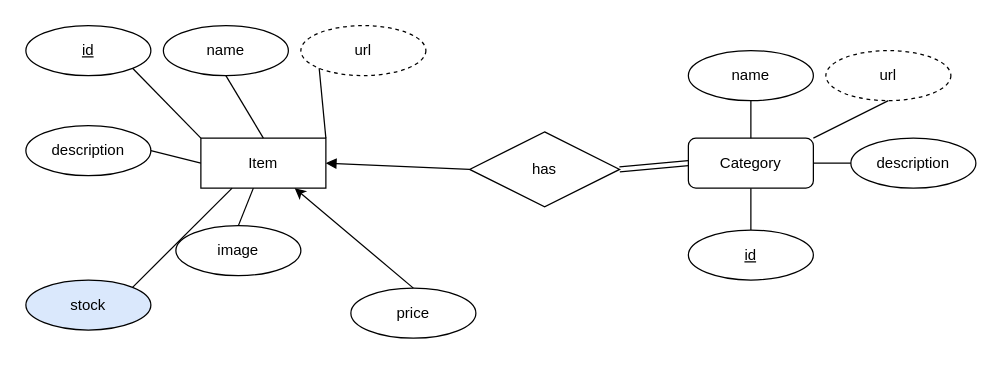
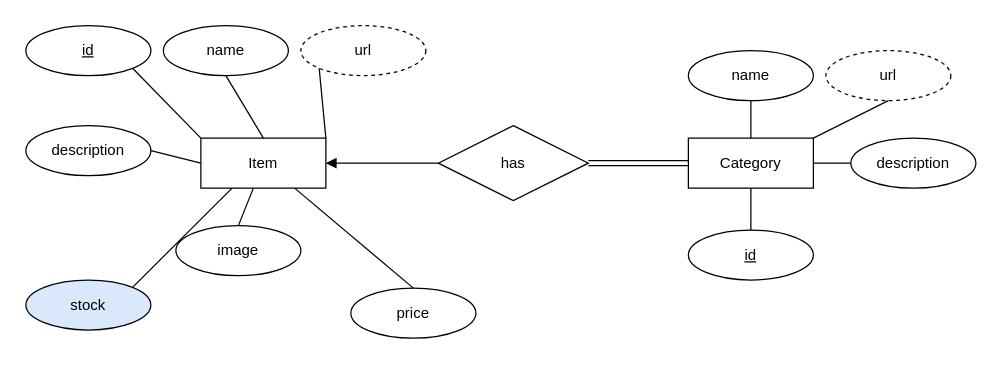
node "Category": shape rounded rectangle -> rectangle
node "has": moved (544, 169) -> (513, 163)
edge "price" -> "Item": arrowhead classic -> none
